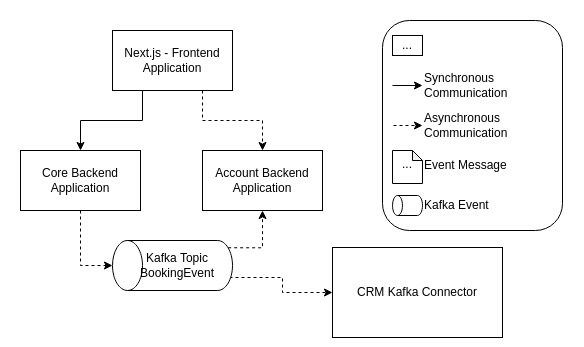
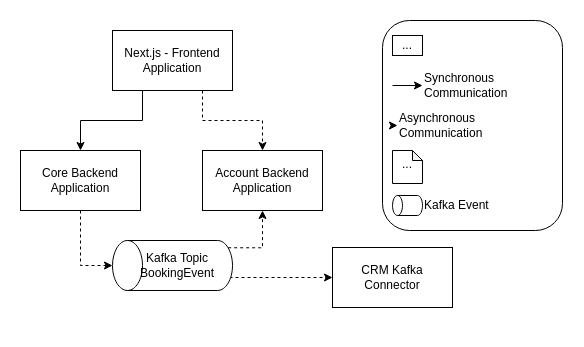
node "Asynchronous Communication": moved (493, 126) -> (468, 126)
node "Event Message": removed
node "CRM Kafka Connector": size 170x90 -> 120x60
